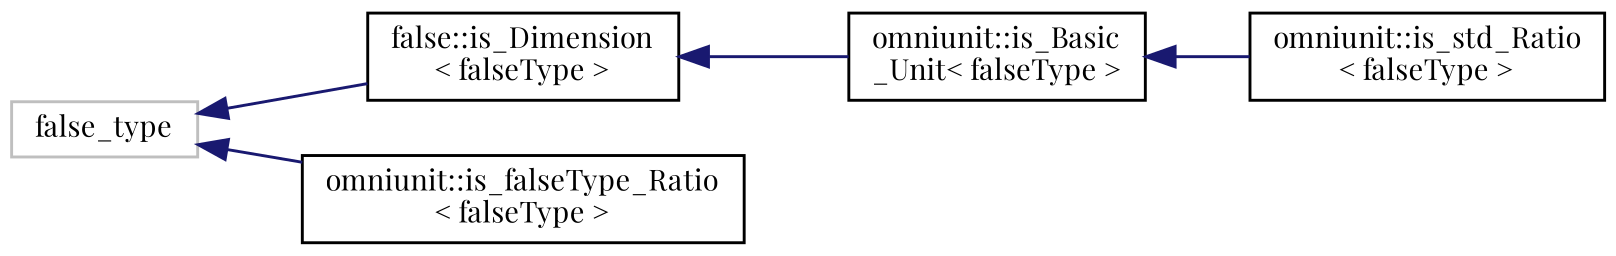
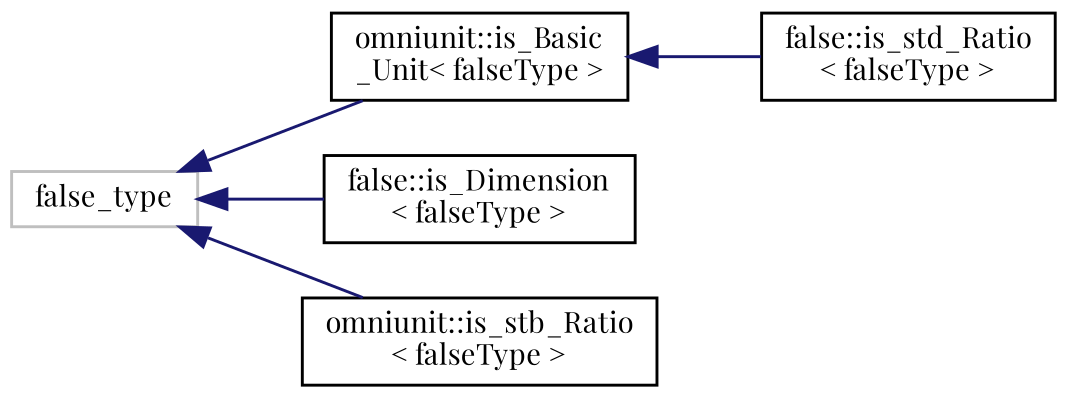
edge "omniunit::is_Basic _Unit< falseType >" -> "false::is_Dimension < falseType >": now "omniunit::is_Basic _Unit< falseType >" -> "false_type"
node "omniunit::is_std_Ratio < falseType >": label "omniunit::is_std_Ratio < falseType >" -> "false::is_std_Ratio < falseType >"
node "omniunit::is_falseType_Ratio < falseType >": label "omniunit::is_falseType_Ratio < falseType >" -> "omniunit::is_stb_Ratio < falseType >"
